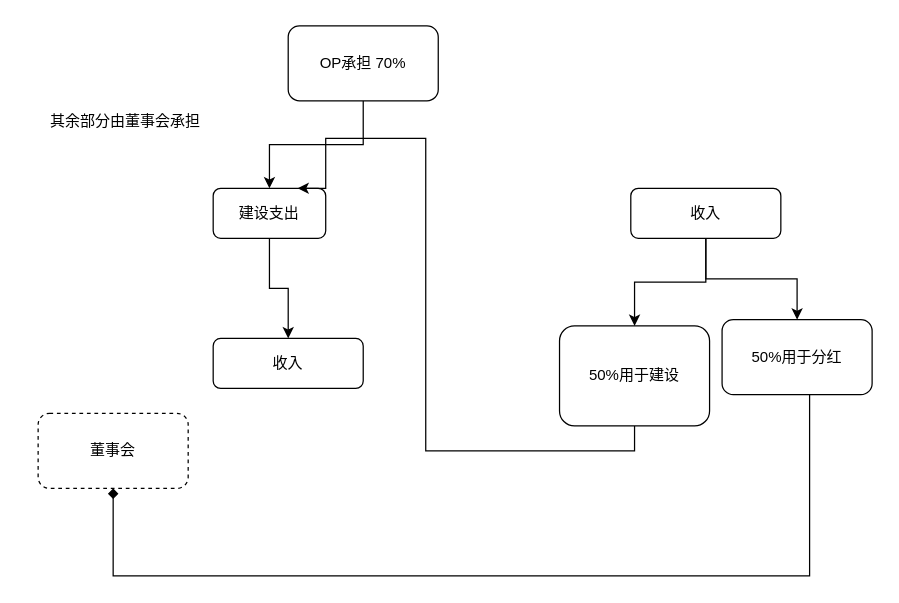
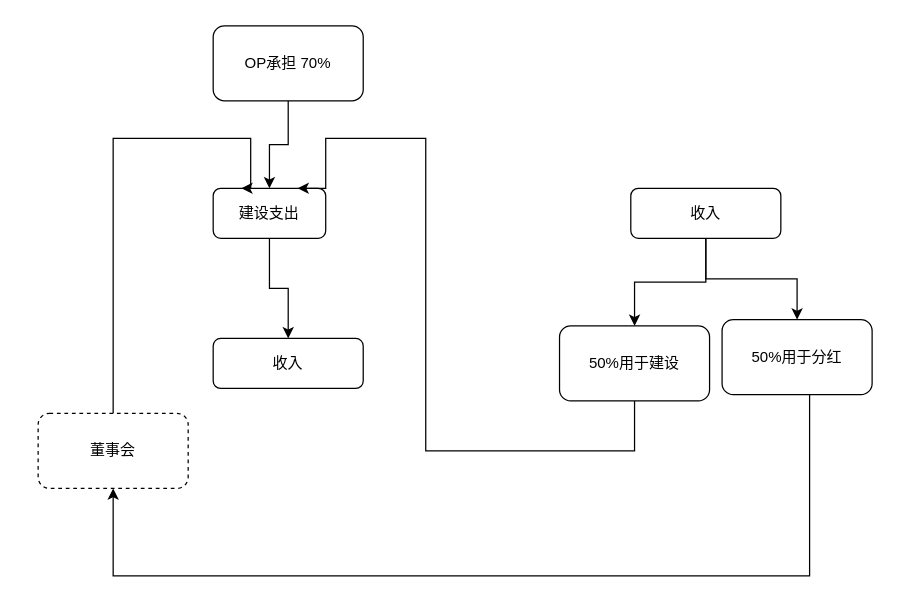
node "OP承担 70%": moved (363, 63) -> (288, 63)
node "其余部分由董事会承担": removed
edge "董事会" -> "建设支出": added
node "50%用于建设": size 150x100 -> 150x75
edge "50%用于分红" -> "董事会": arrowhead diamond -> classic
